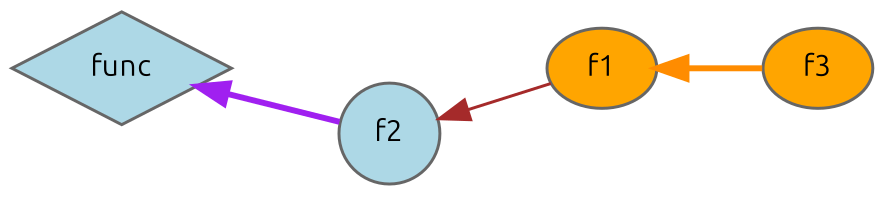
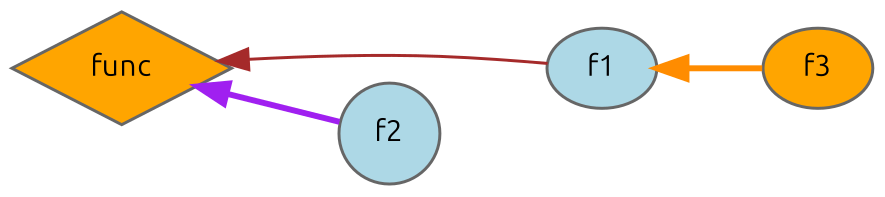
node "func": fillcolor lightblue -> orange
node "f1": fillcolor orange -> lightblue
edge "f1" -> "f2": now "f1" -> "func"
